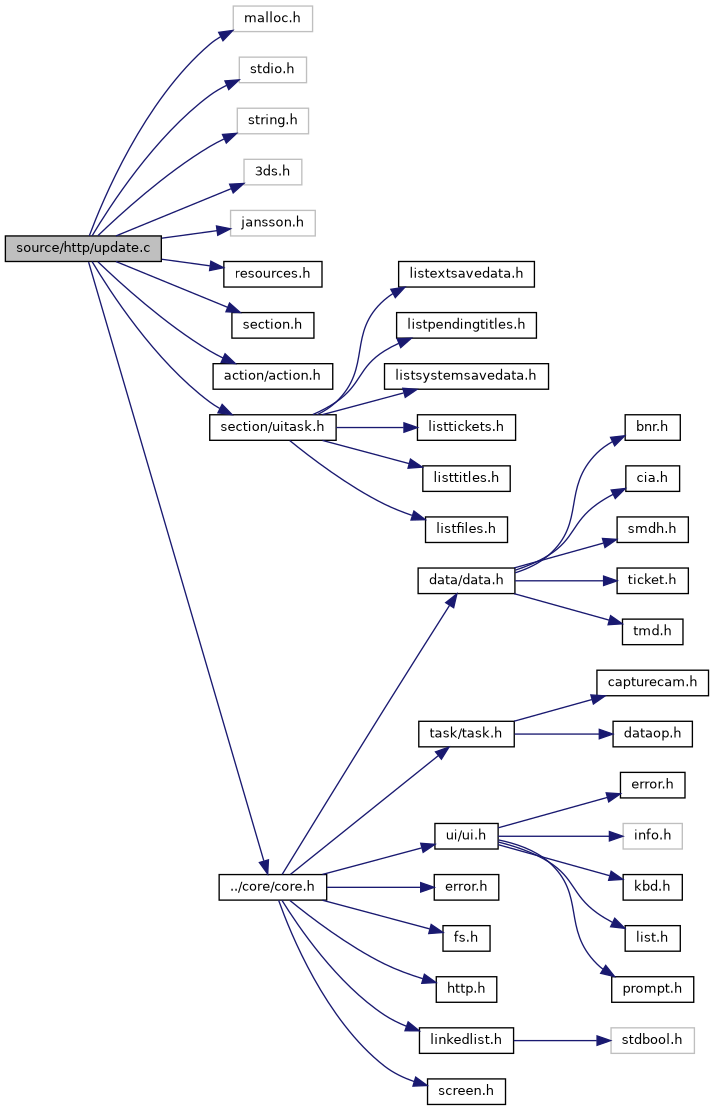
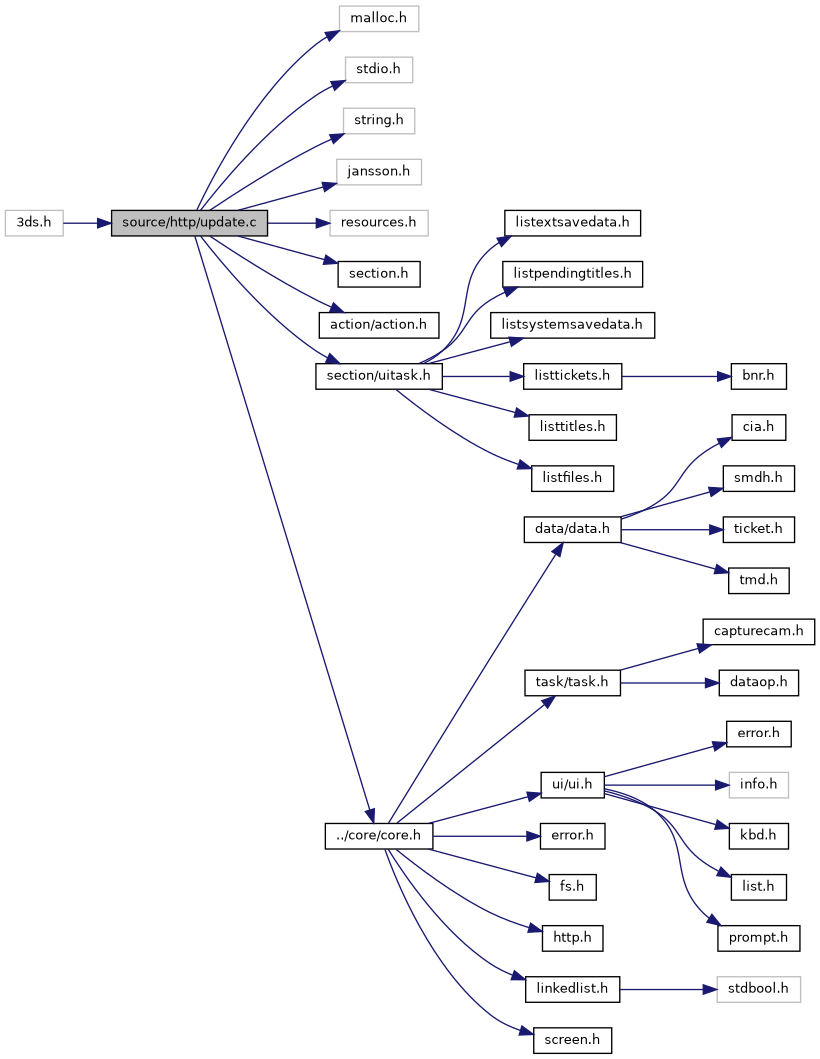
edge "source/http/update.c" -> "3ds.h": reversed
node "resources.h": color black -> grey75
edge "data/data.h" -> "bnr.h": now "listtickets.h" -> "bnr.h"
